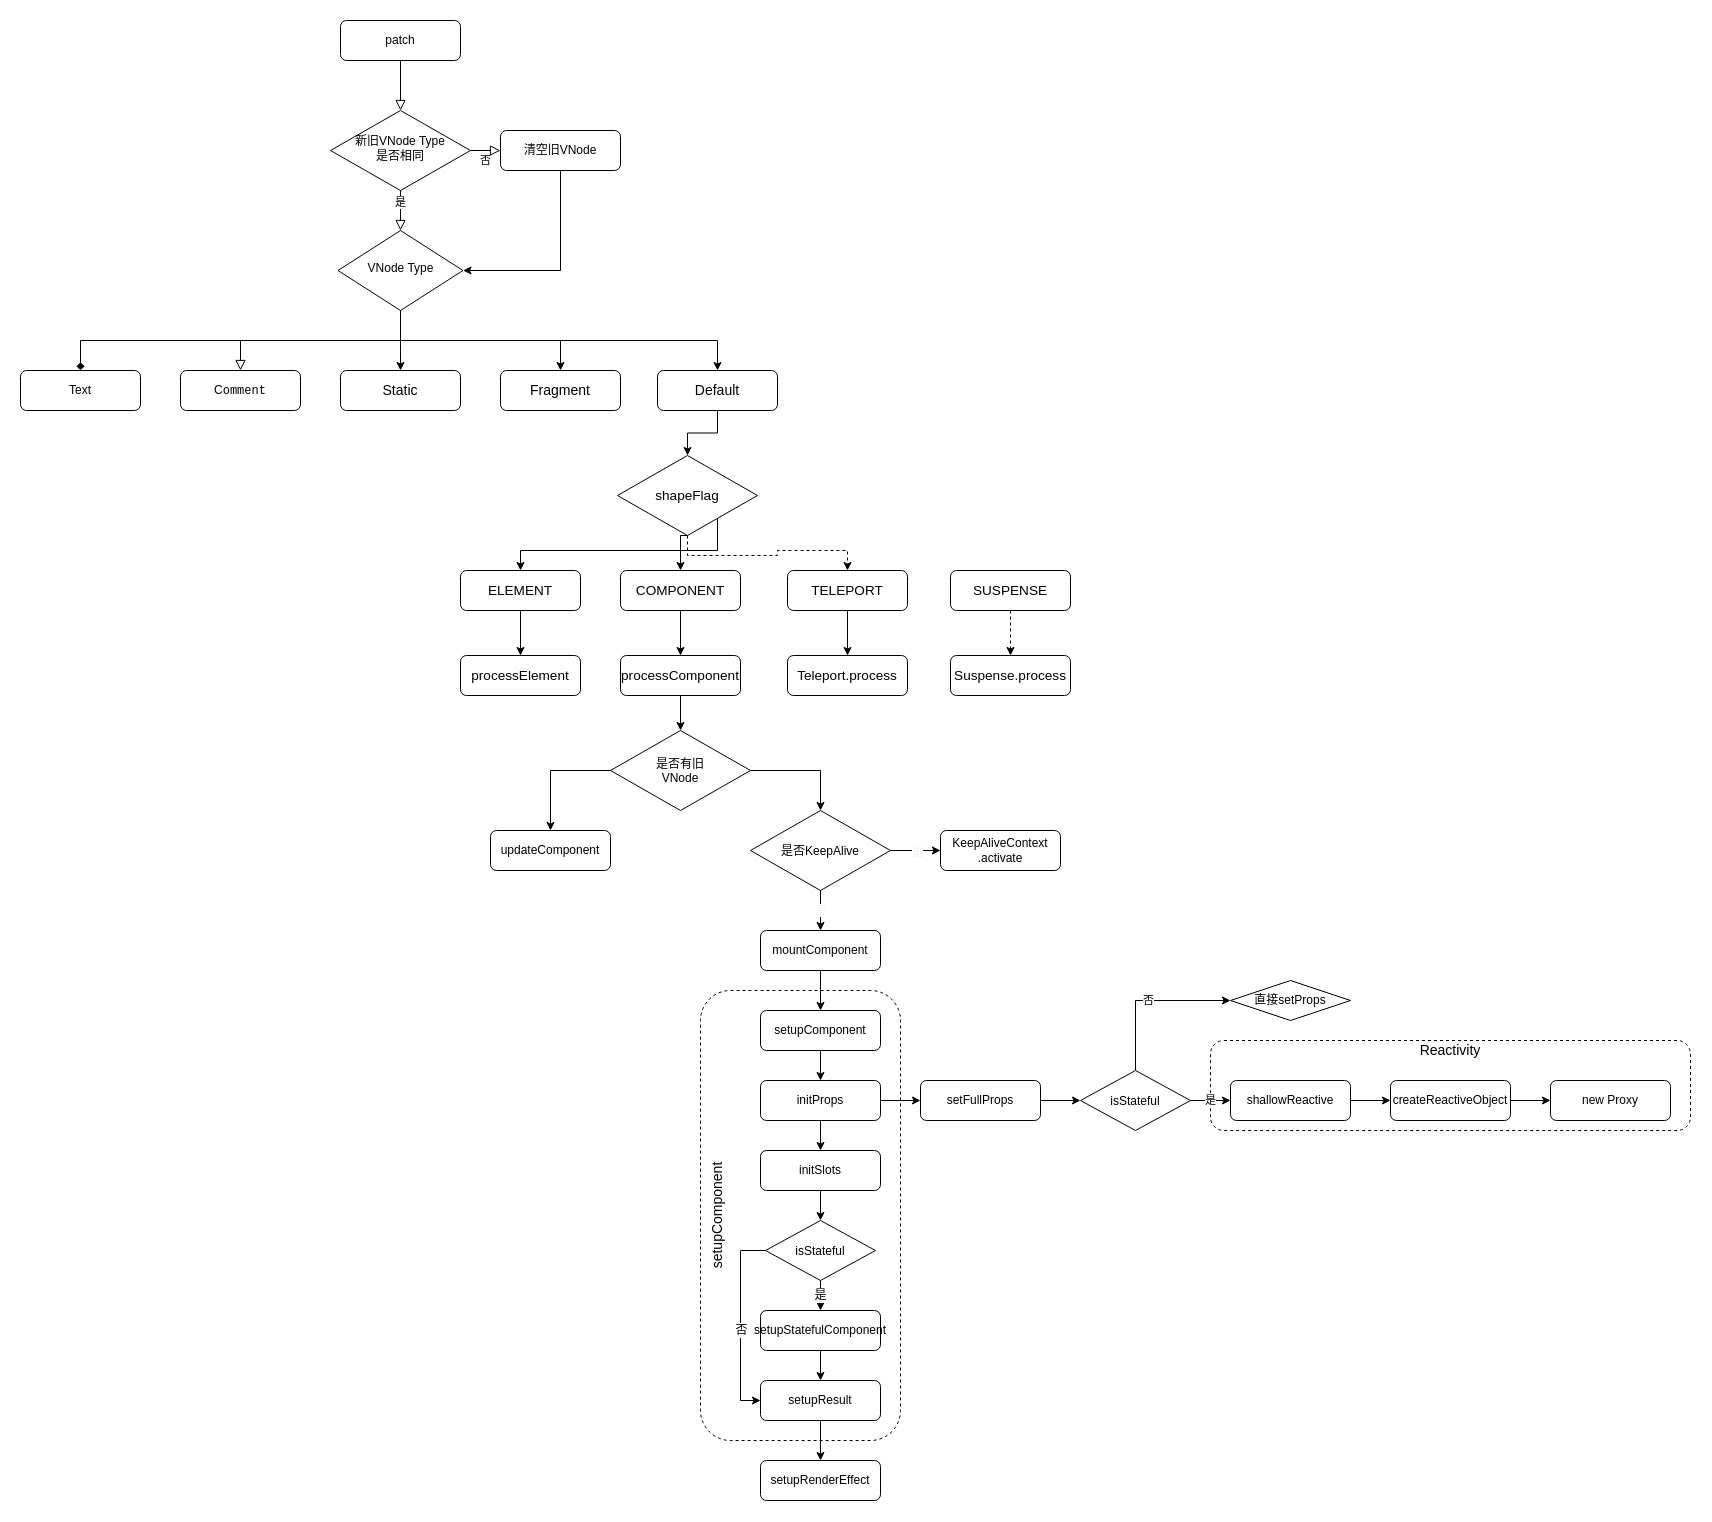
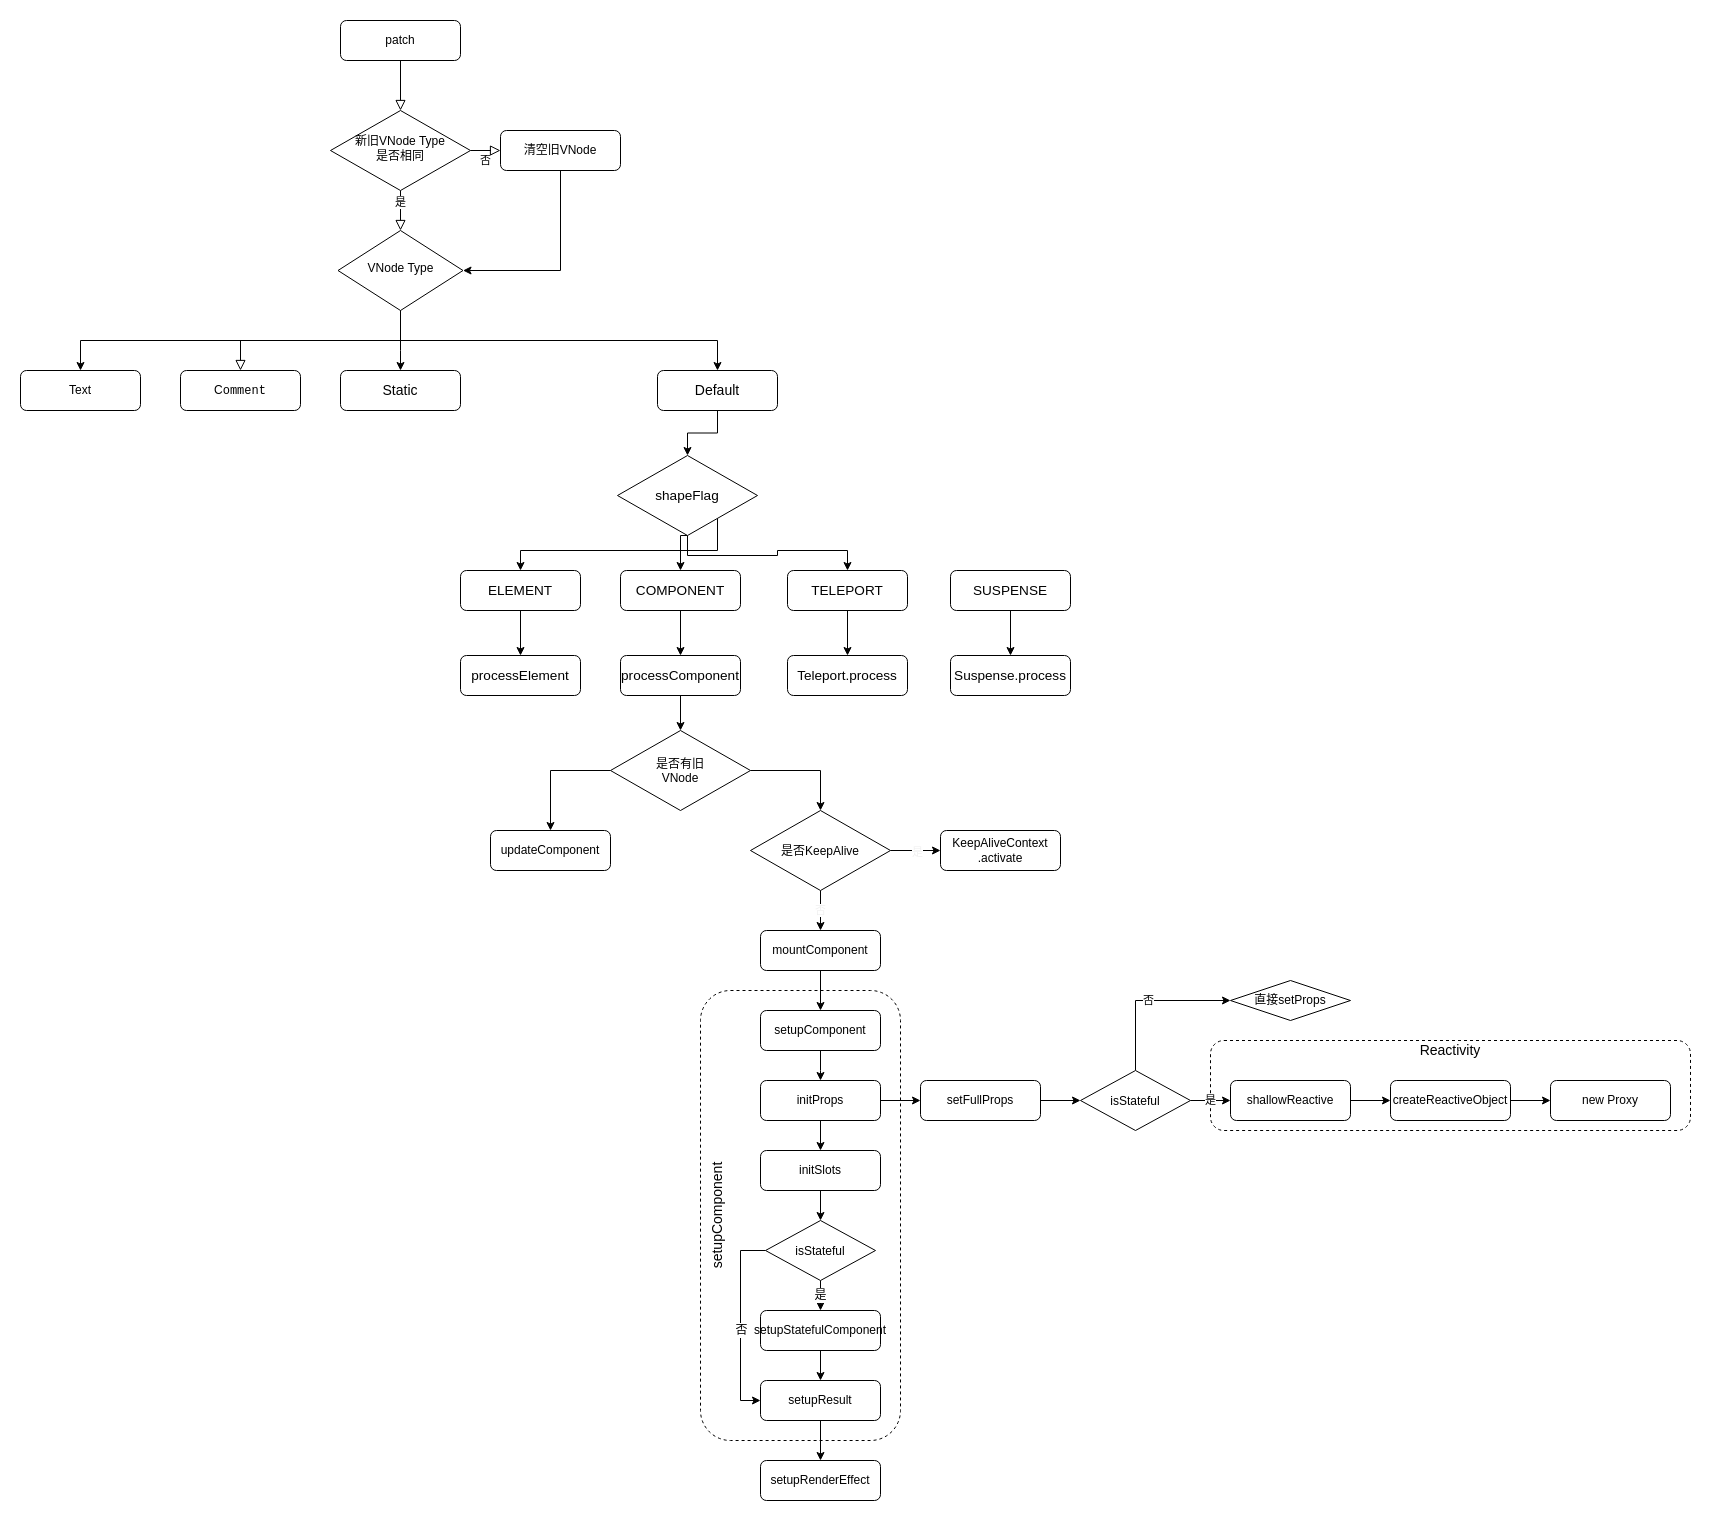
edge "VNode Type" -> "Fragment": removed
edge "VNode Type" -> "Text": arrowhead diamond -> classic
node "Fragment": removed
edge "shapeFlag" -> "TELEPORT": style dashed -> solid
edge "SUSPENSE" -> "Suspense.process": style dashed -> solid
